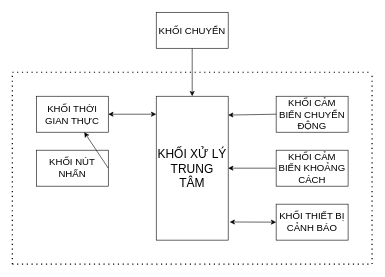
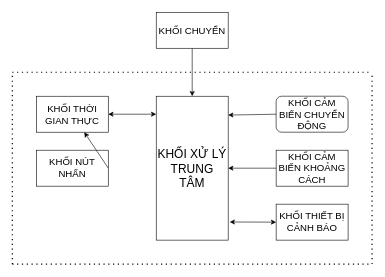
node "KHỐI CẢM BIẾN CHUYỂN ĐỘNG": shape rectangle -> rounded rectangle
